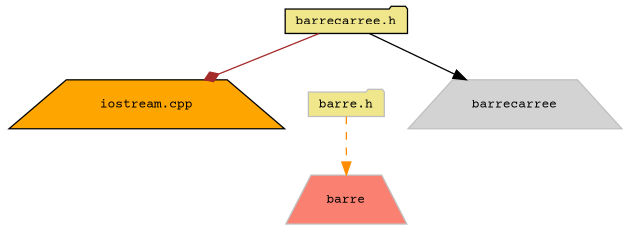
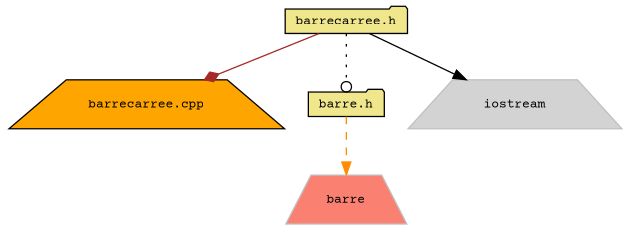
edge "barrecarree.h" -> "barre.h": added
node "iostream.cpp": label "iostream.cpp" -> "barrecarree.cpp"
node "barre.h": color grey75 -> black
node "barrecarree": label "barrecarree" -> "iostream"
